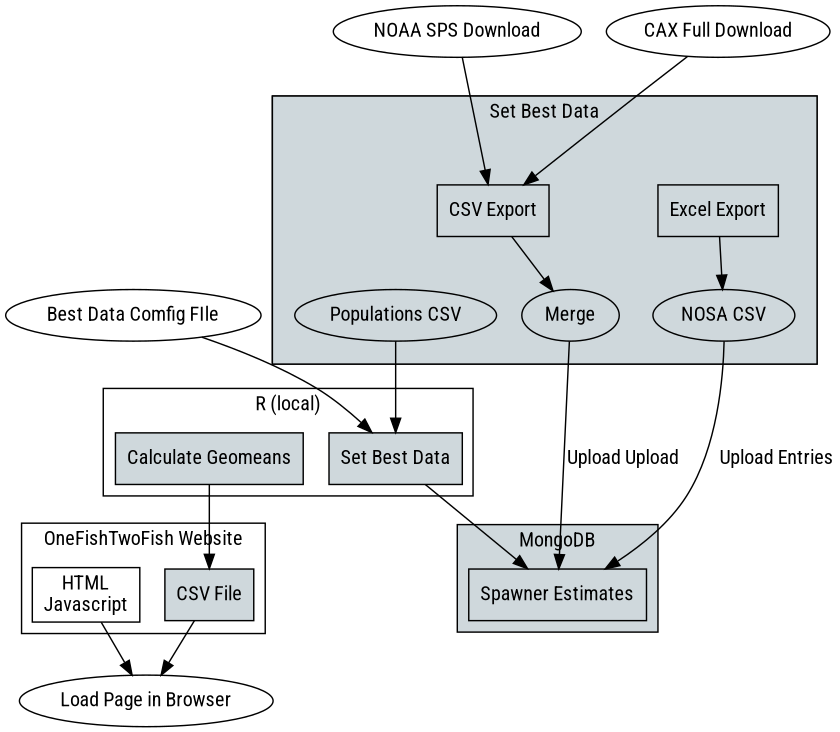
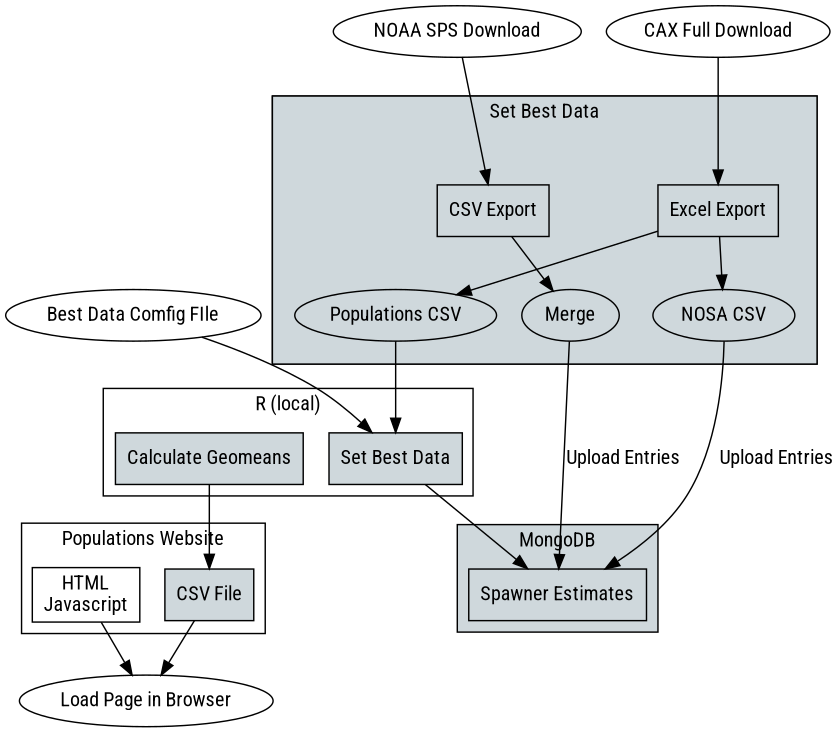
edge "CAX Full Download" -> "CSV Export": now "CAX Full Download" -> "Excel Export"
edge "Excel Export" -> "Populations CSV": added
edge "Merge" -> "Spawner Estimates": label "Upload Upload" -> "Upload Entries"
cluster "OneFishTwoFish Website": label "OneFishTwoFish Website" -> "Populations Website"
